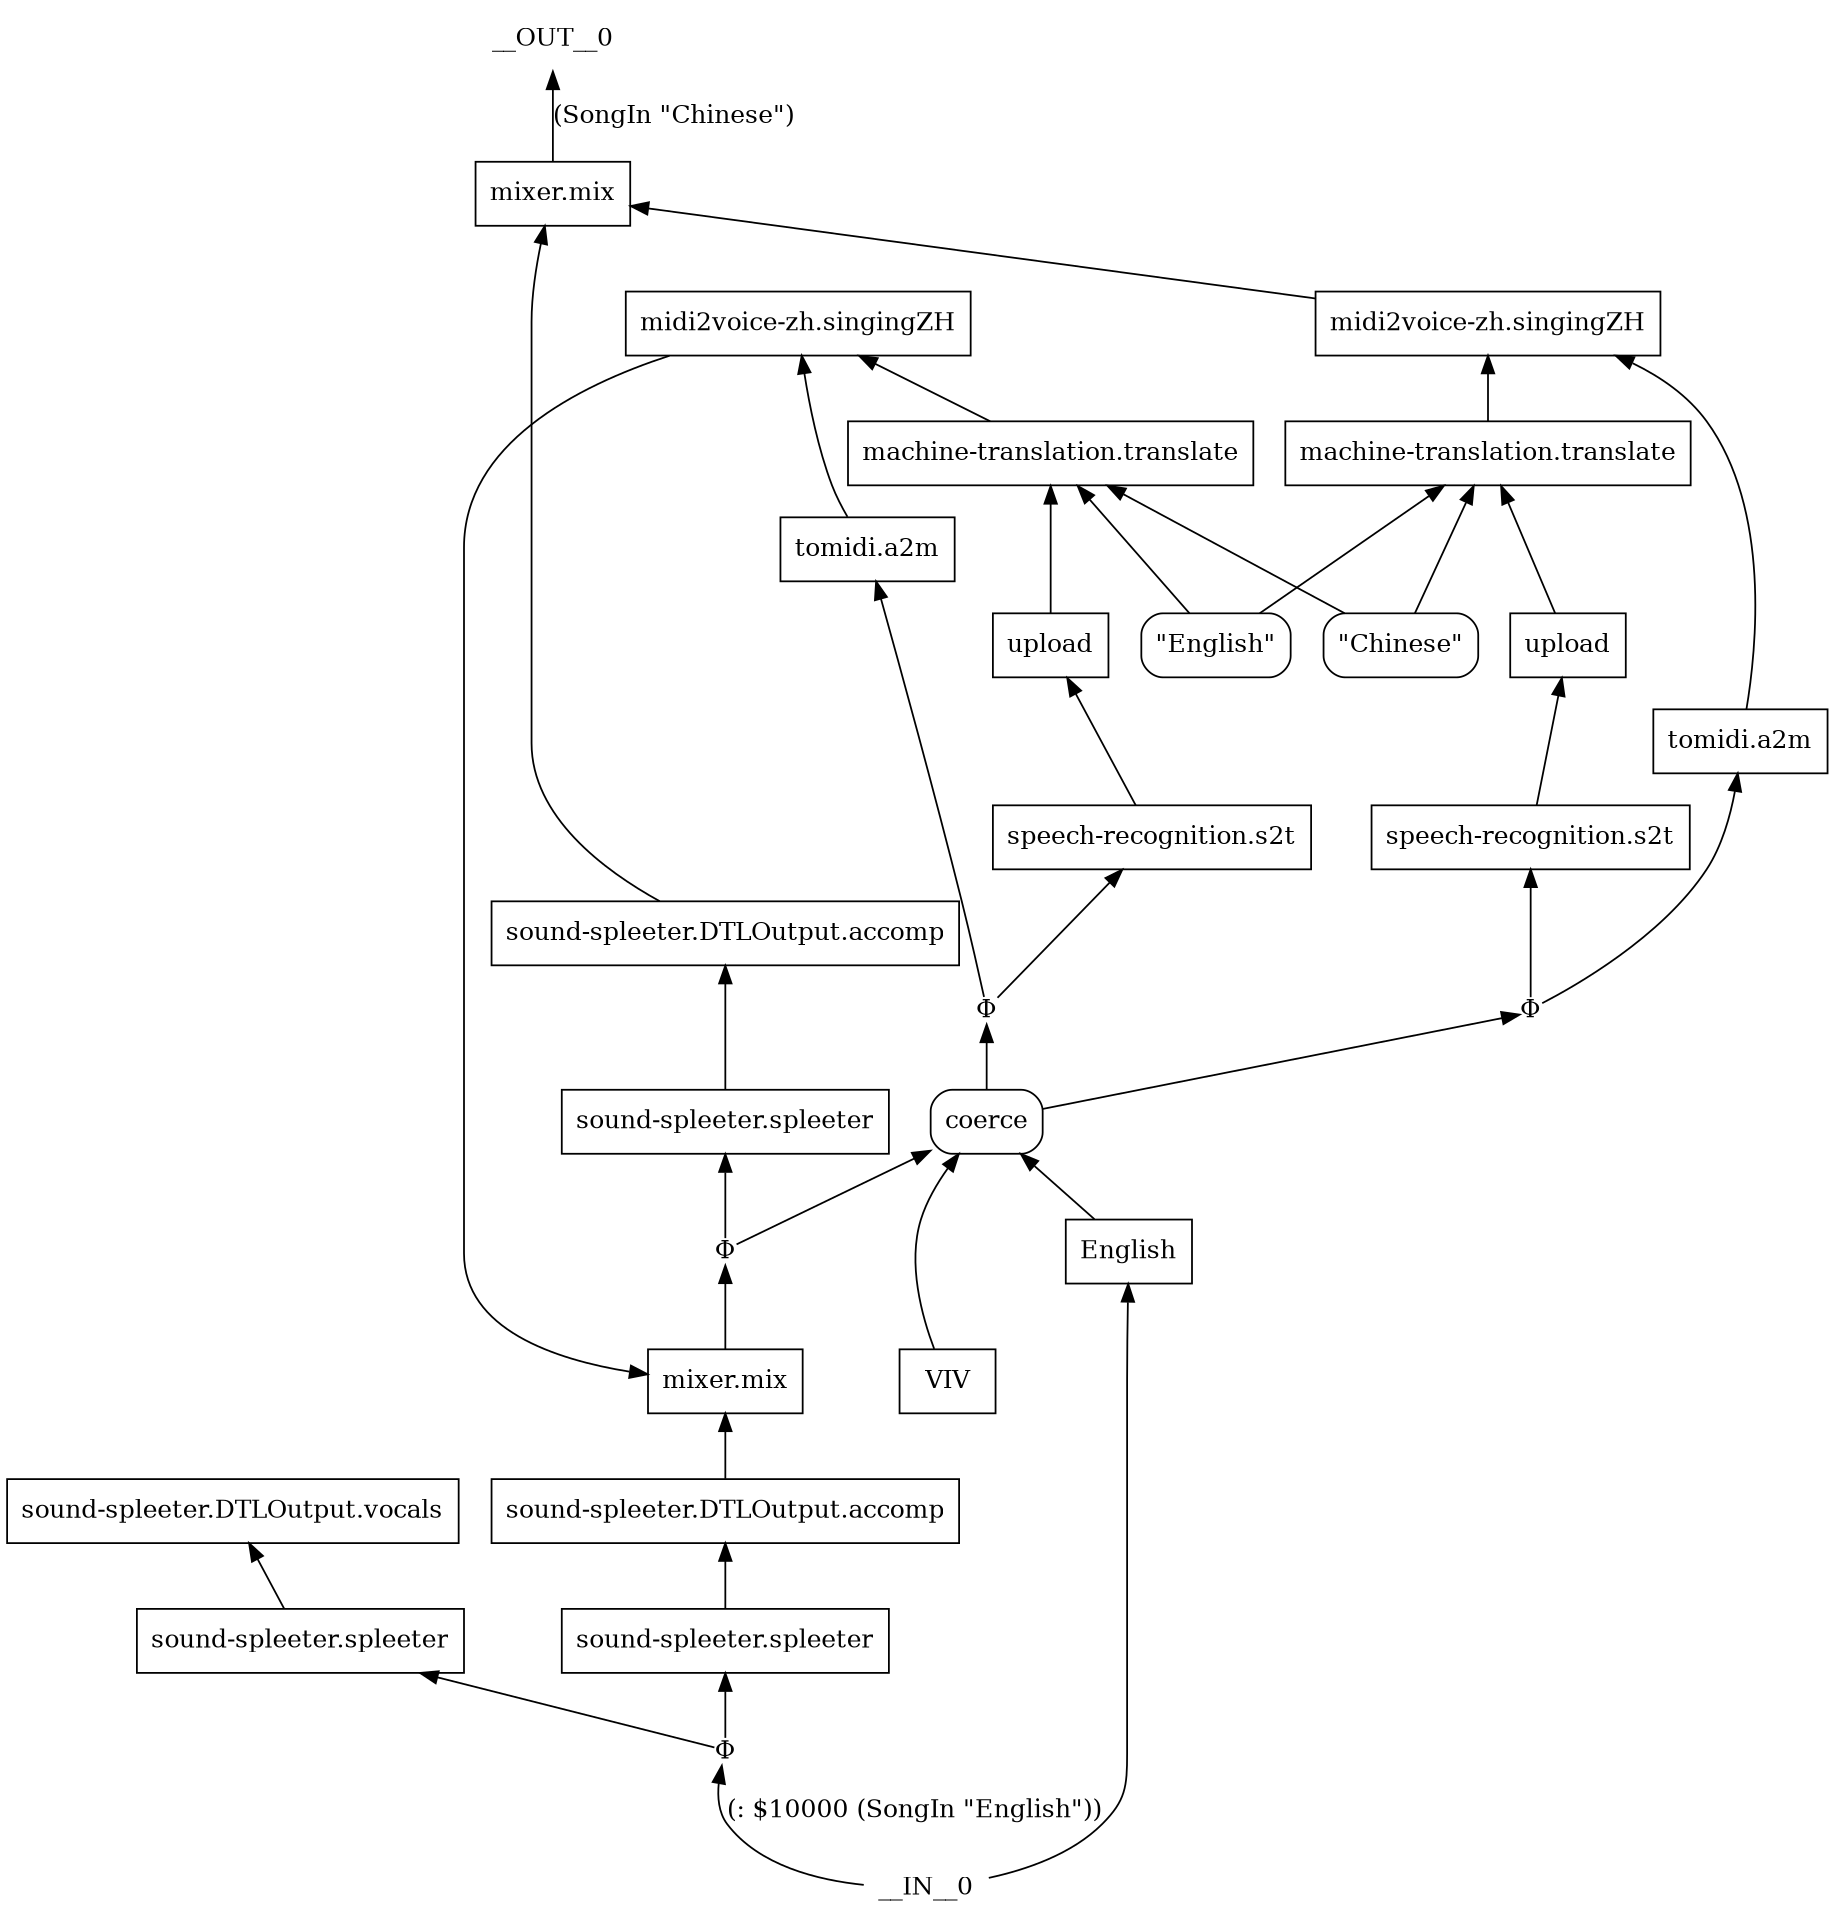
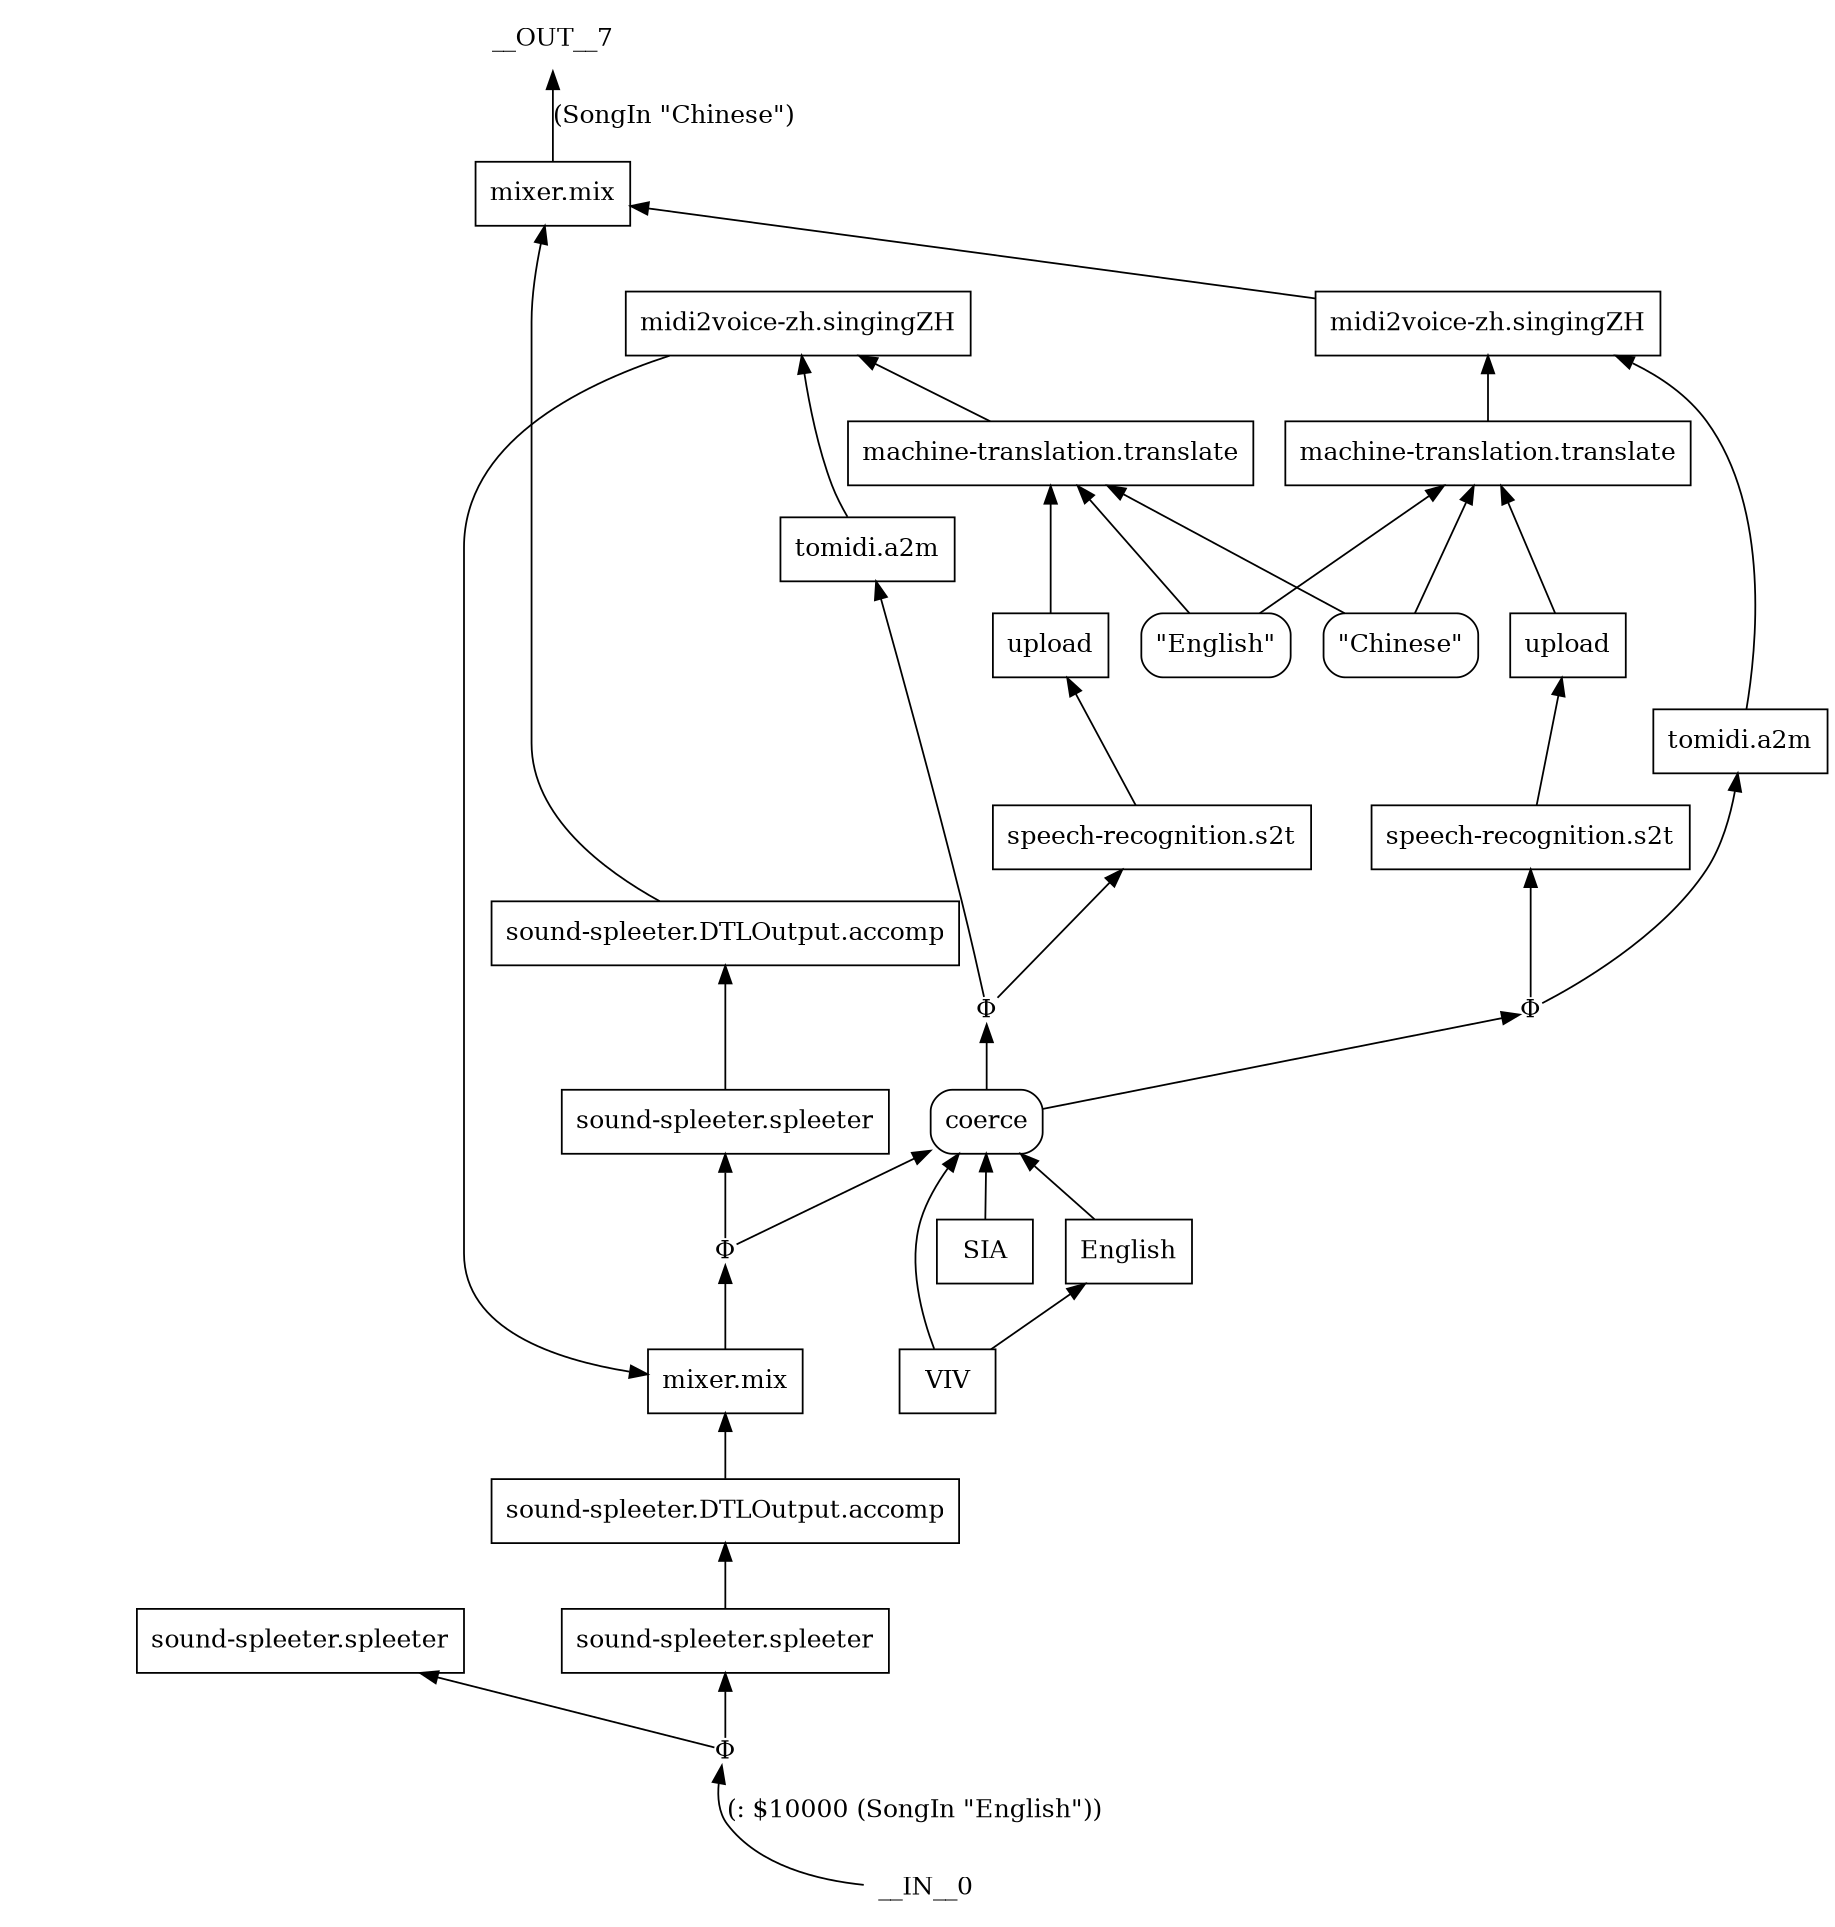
node "__OUT__0": label "__OUT__0" -> "__OUT__7"
node "SIA": added
node "sound-spleeter.DTLOutput.vocals": removed
edge "__IN__0" -> "English": now "VIV" -> "English"
